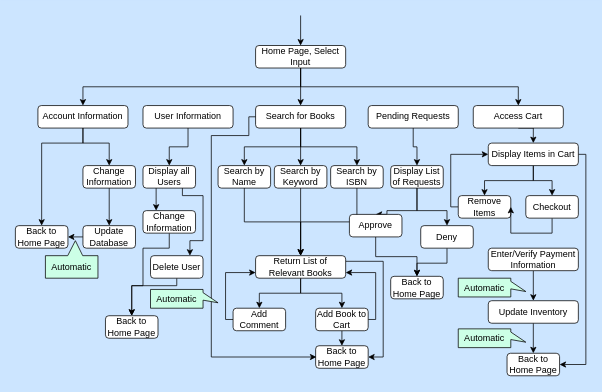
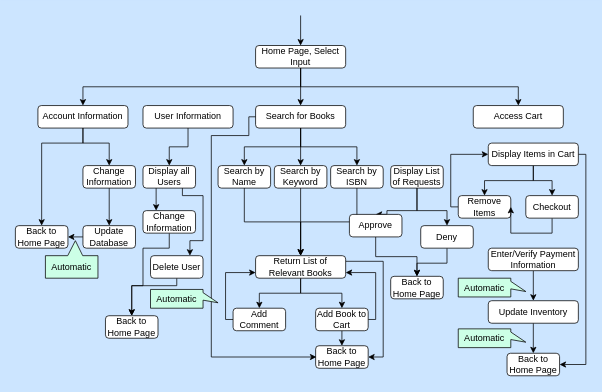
node "Pending Requests": removed
edge "Access Cart" -> "Display Items in Cart": removed
edge "Pending Requests" -> "Display List of Requests": removed
